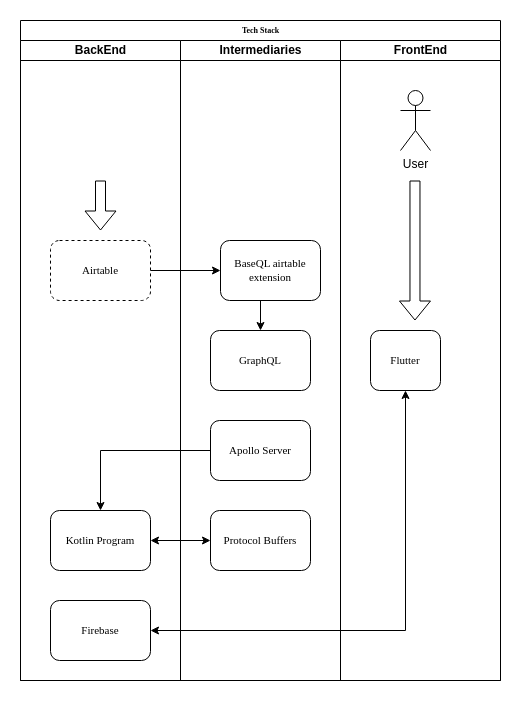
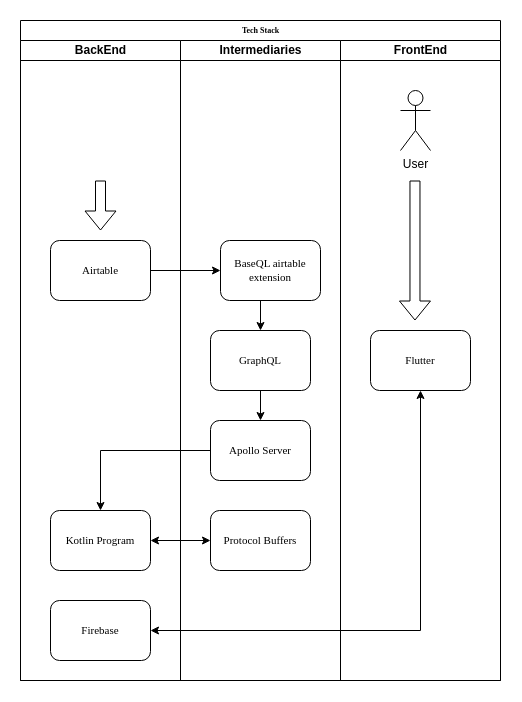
node "Airtable": style dashed -> solid
node "Flutter": size 70x60 -> 100x60
edge "GraphQL" -> "Apollo Server": added
